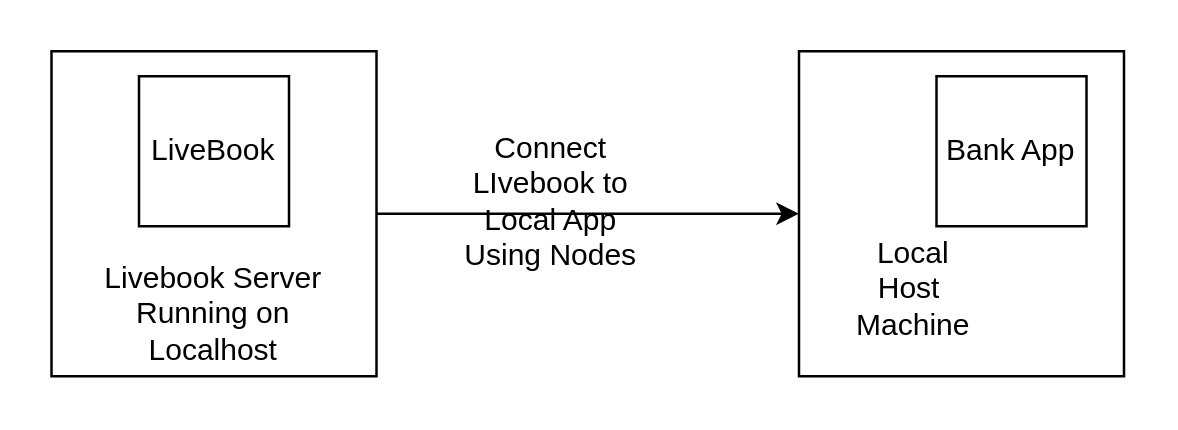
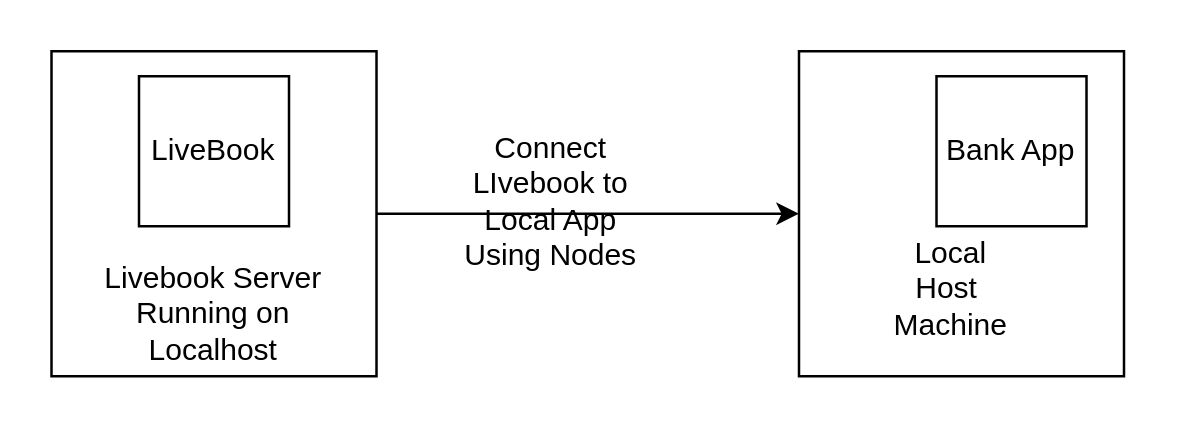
node "Local Host Machine": moved (914, 289) -> (951, 289)
